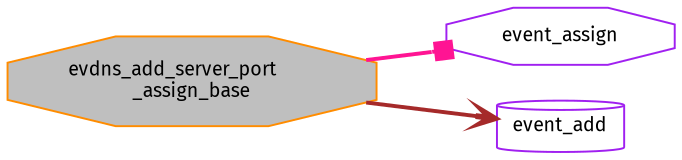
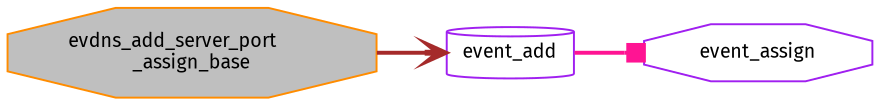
edge "evdns_add_server_port _assign_base" -> "event_assign": now "event_add" -> "event_assign"
